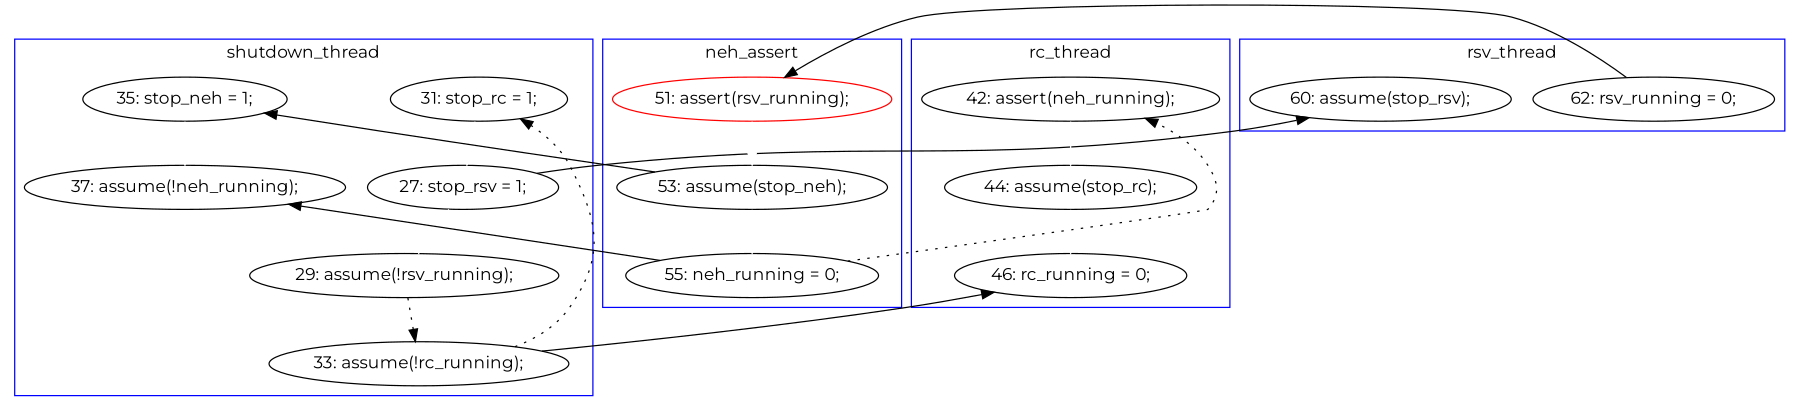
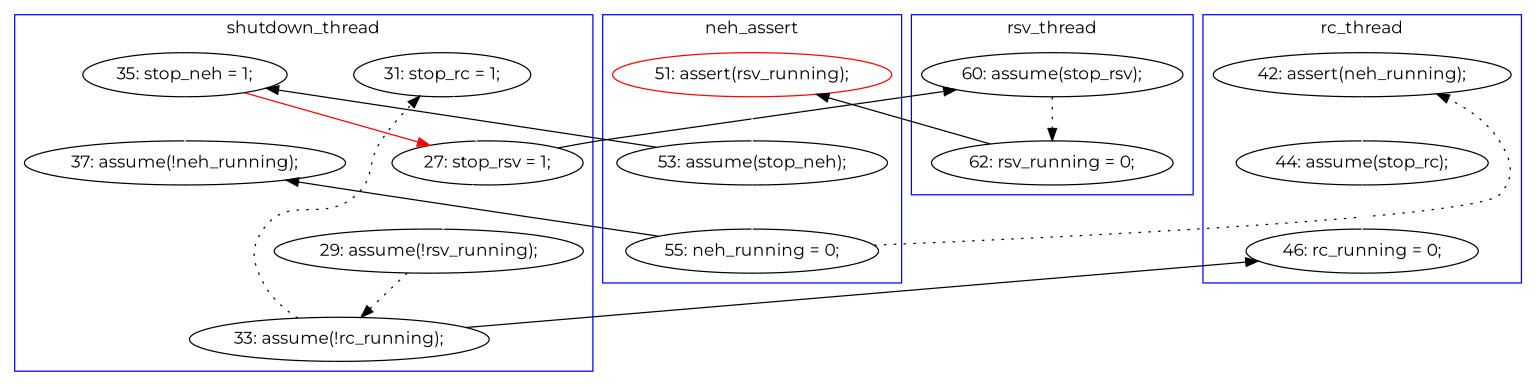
edge "60: assume(stop_rsv);" -> "62: rsv_running = 0;": added
edge "35: stop_neh = 1;" -> "27: stop_rsv = 1;": added
